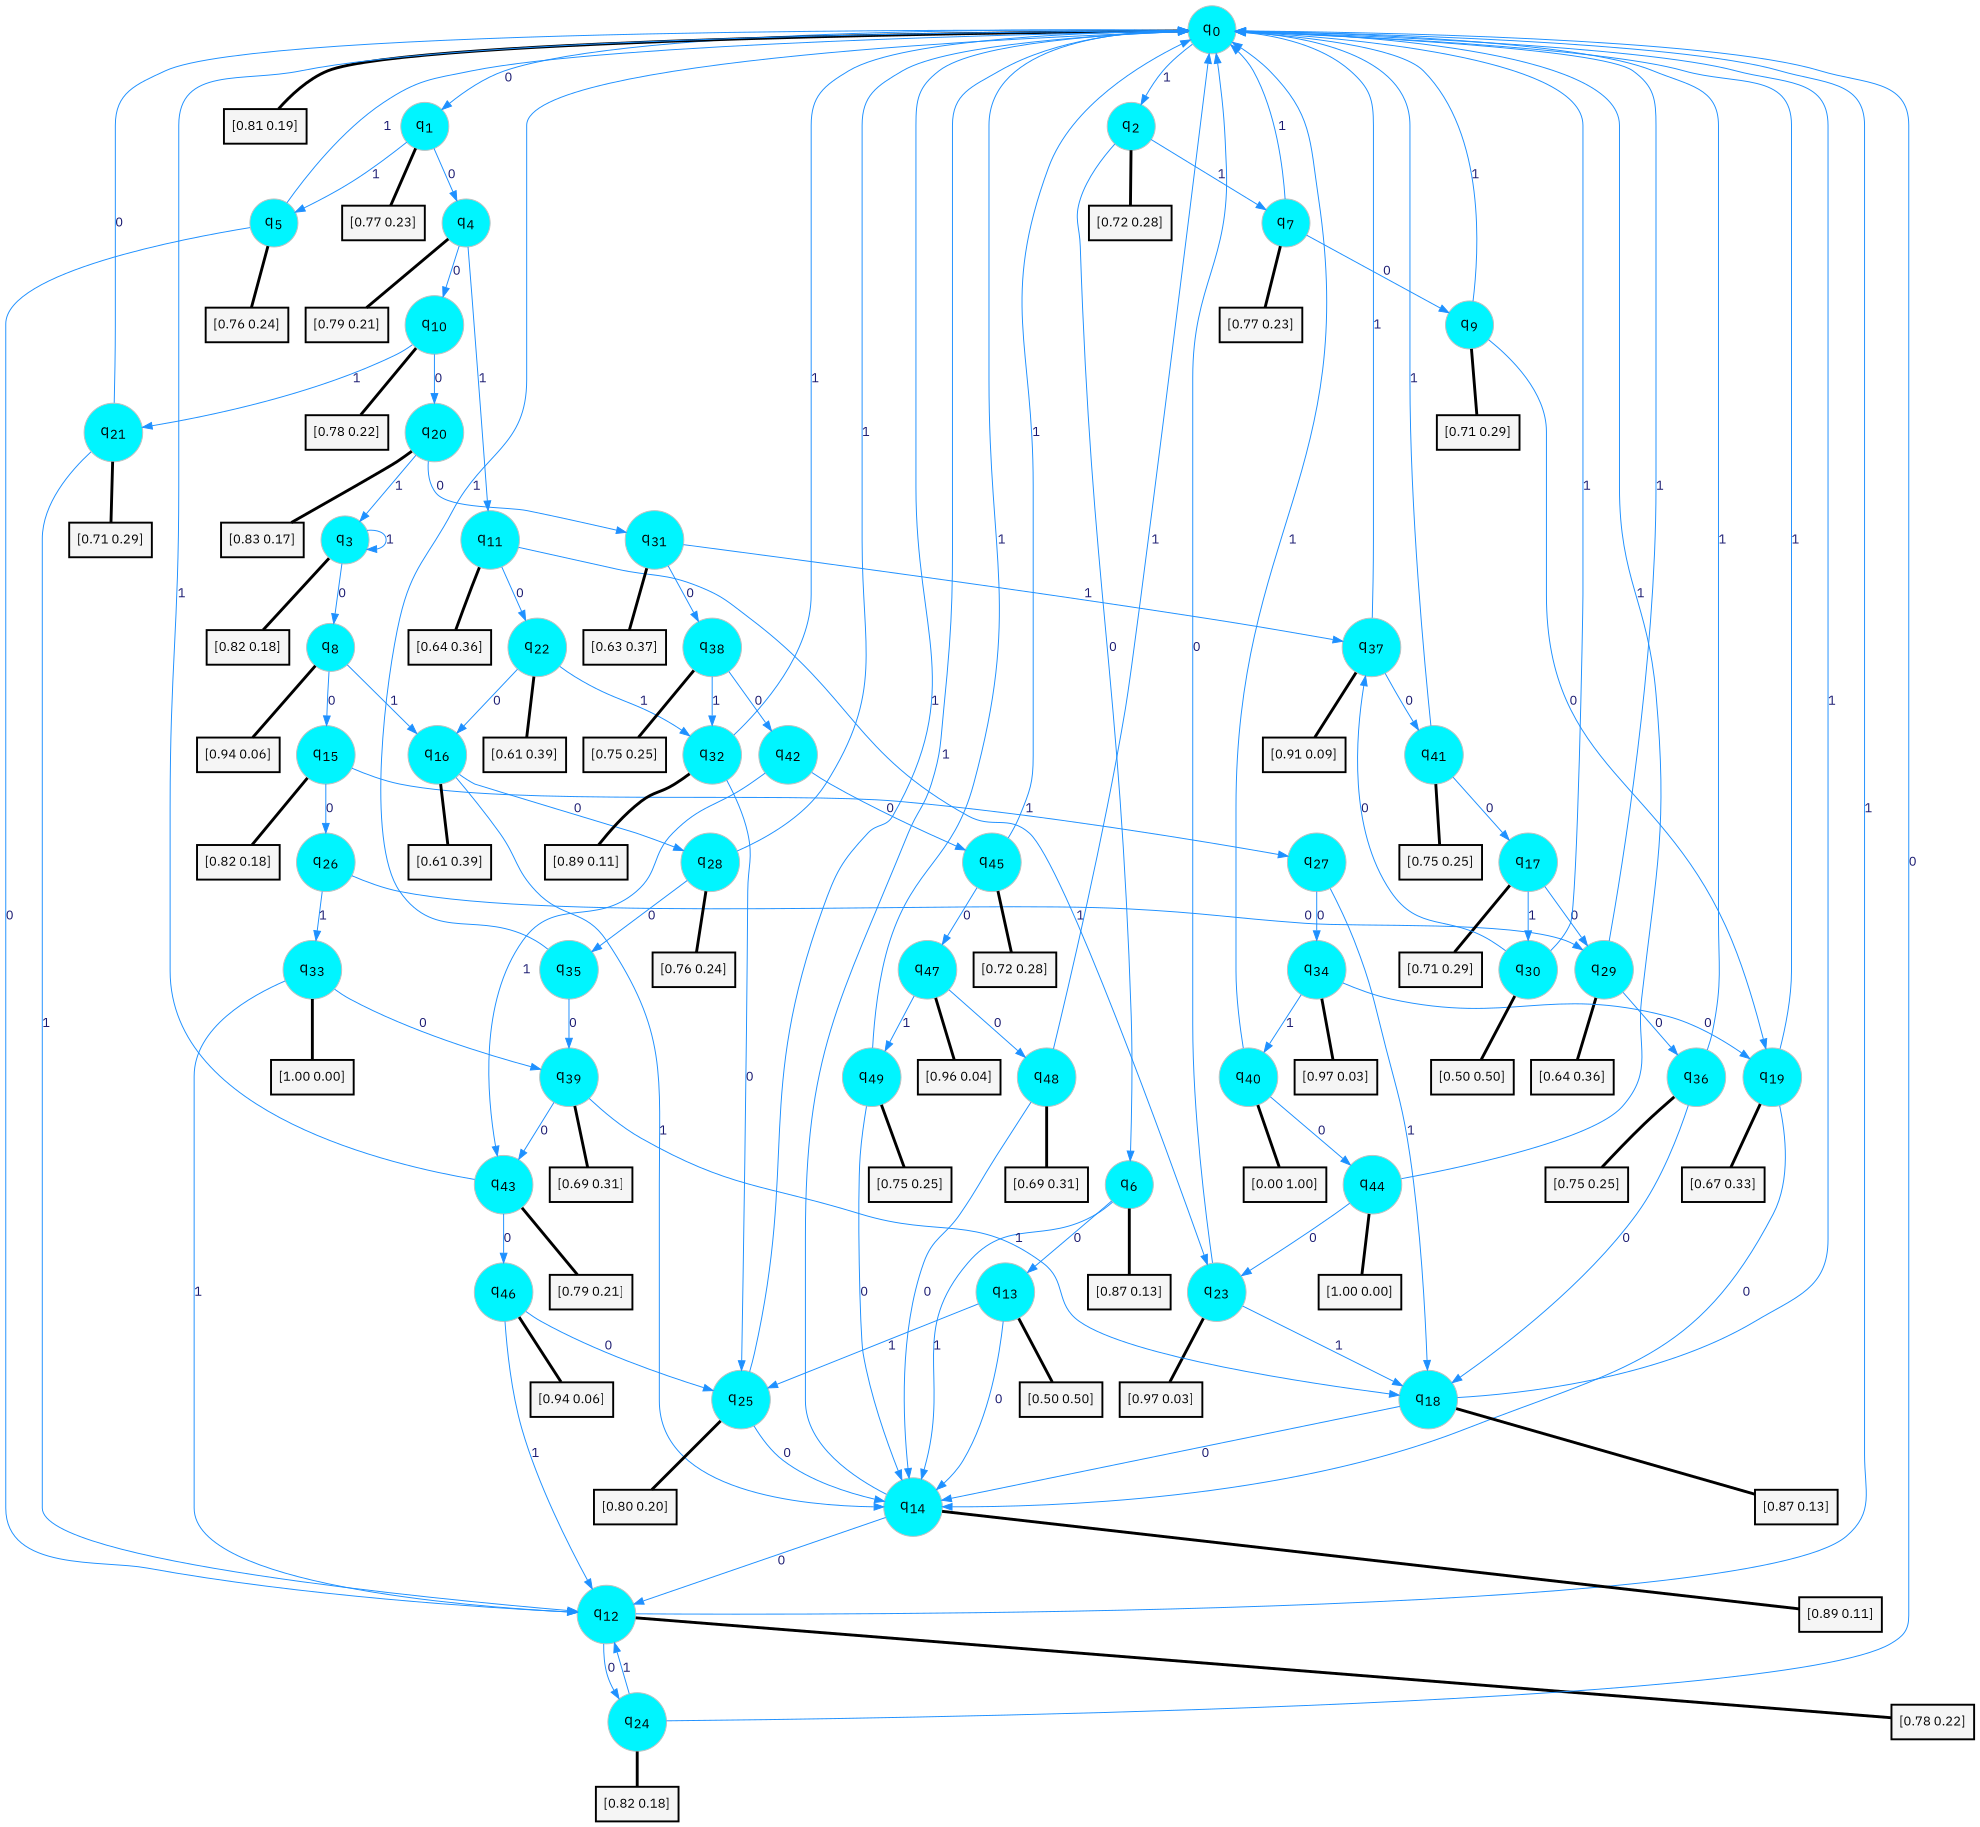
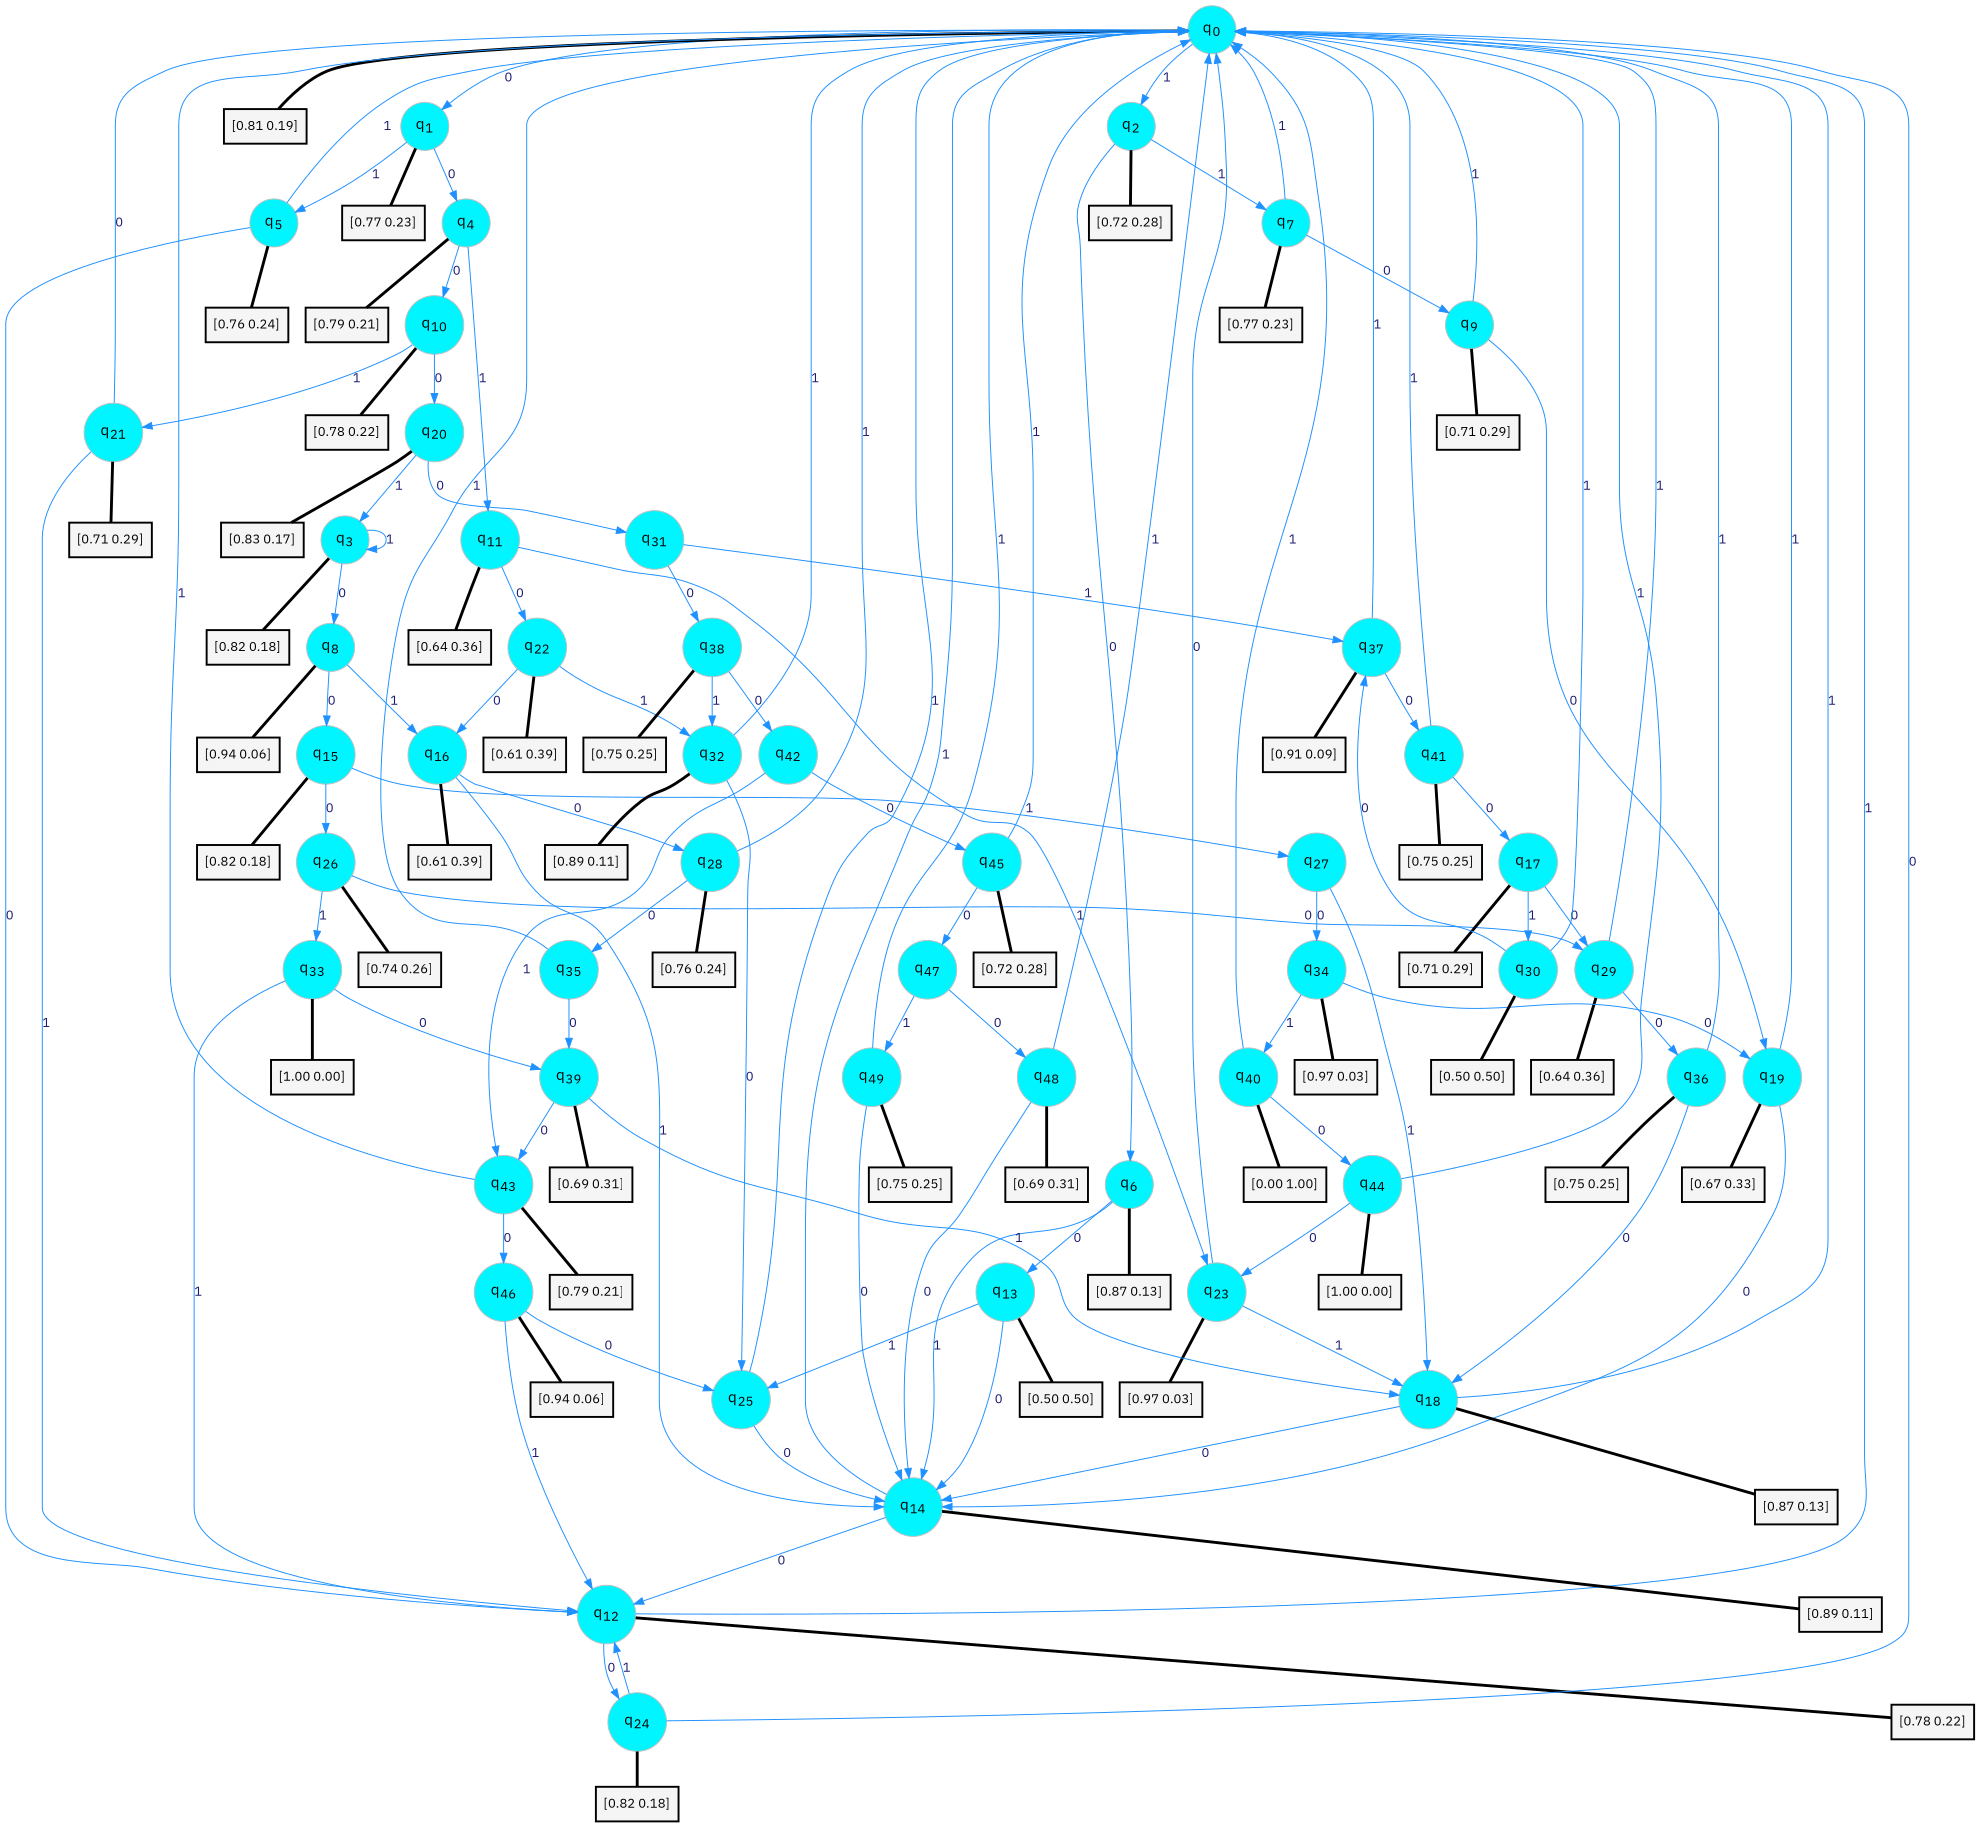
node "[0.63 0.37]": removed
node "[0.74 0.26]": added
node "[0.96 0.04]": removed
node "[0.80 0.20]": removed
